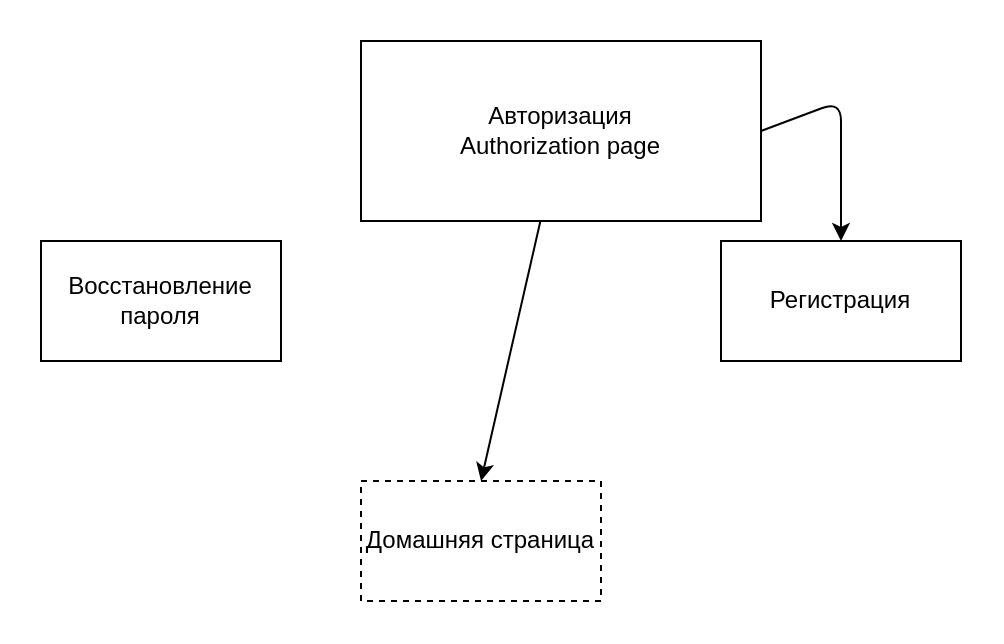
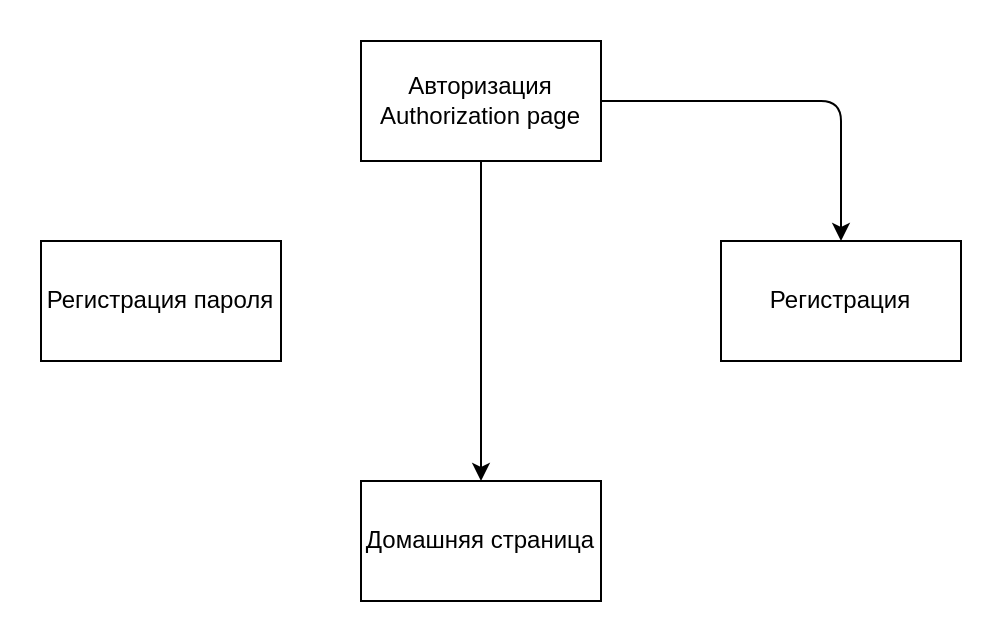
node "Авторизация Authorization page": size 400x180 -> 240x120
node "Восстановление пароля": label "Восстановление пароля" -> "Регистрация пароля"
node "Домашняя страница": style dashed -> solid
